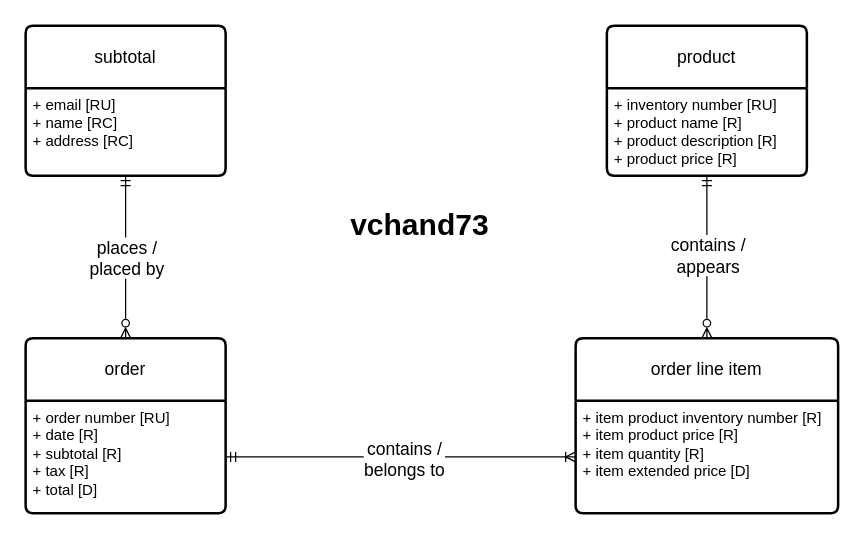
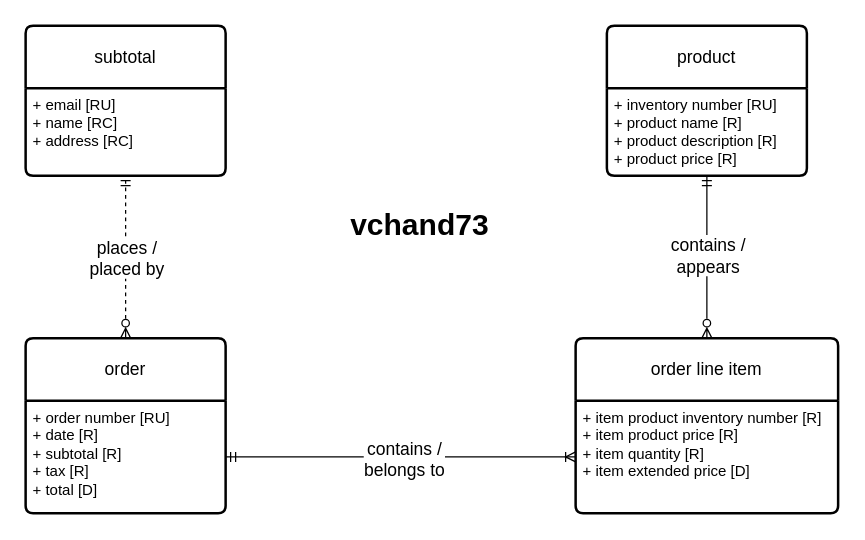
edge "+ email [RU] + name [RC] + address [RC]" -- "order": style solid -> dashed
